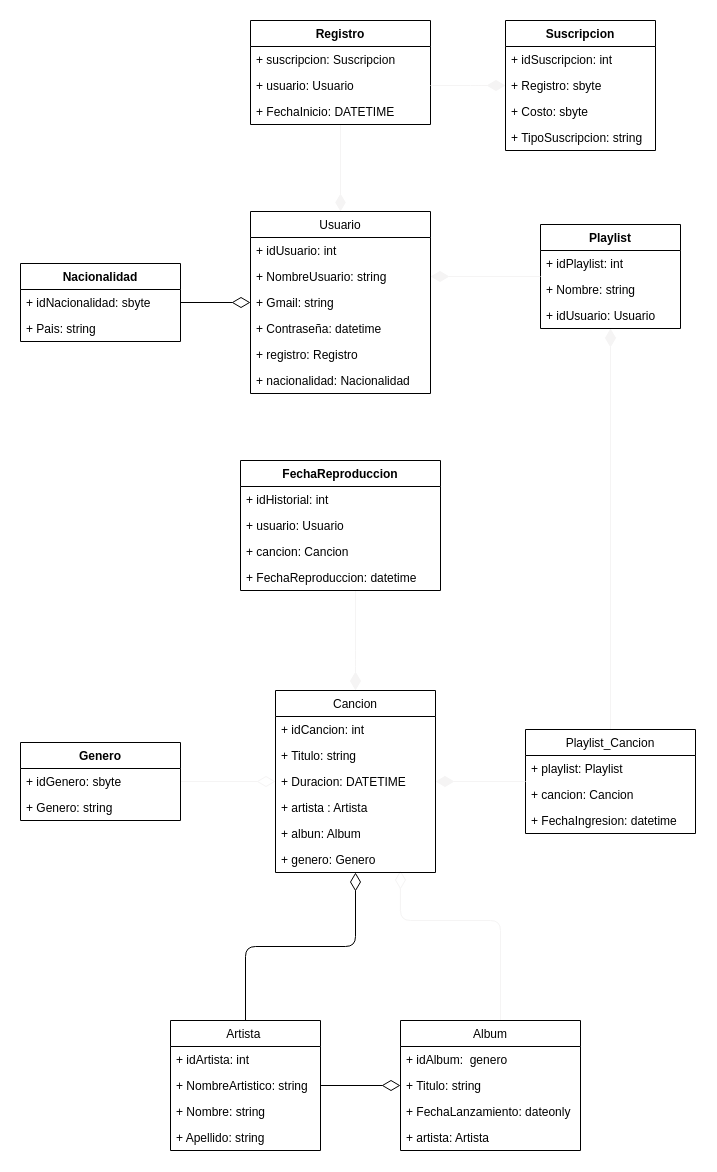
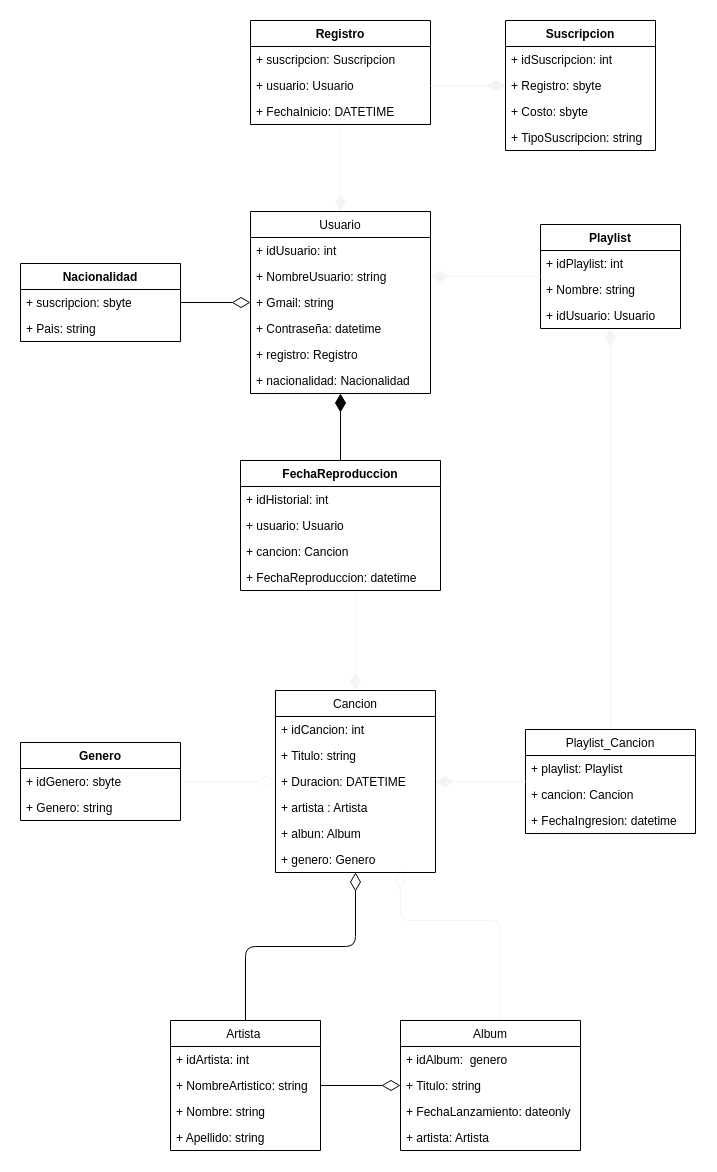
node "+ idNacionalidad: sbyte": label "+ idNacionalidad: sbyte" -> "+ suscripcion: sbyte"
edge "FechaReproduccion" -> "Usuario": added
